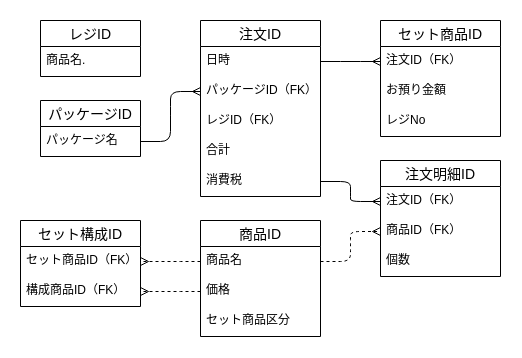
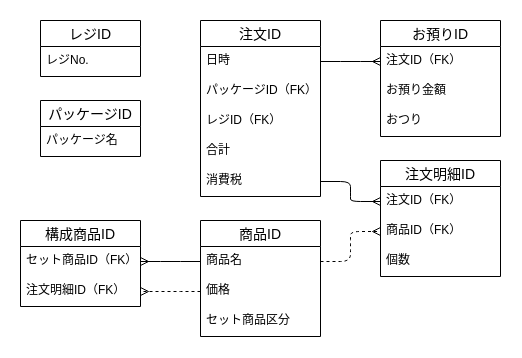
node "セット商品ID": label "セット商品ID" -> "お預りID"
node "商品名.": label "商品名." -> "レジNo."
edge "パッケージ名" -> "パッケージID（FK）": removed
node "レジNo": label "レジNo" -> "おつり"
node "セット構成ID": label "セット構成ID" -> "構成商品ID"
edge "商品名" -> "セット商品ID（FK）": style dashed -> solid
node "構成商品ID（FK）": label "構成商品ID（FK）" -> "注文明細ID（FK）"
